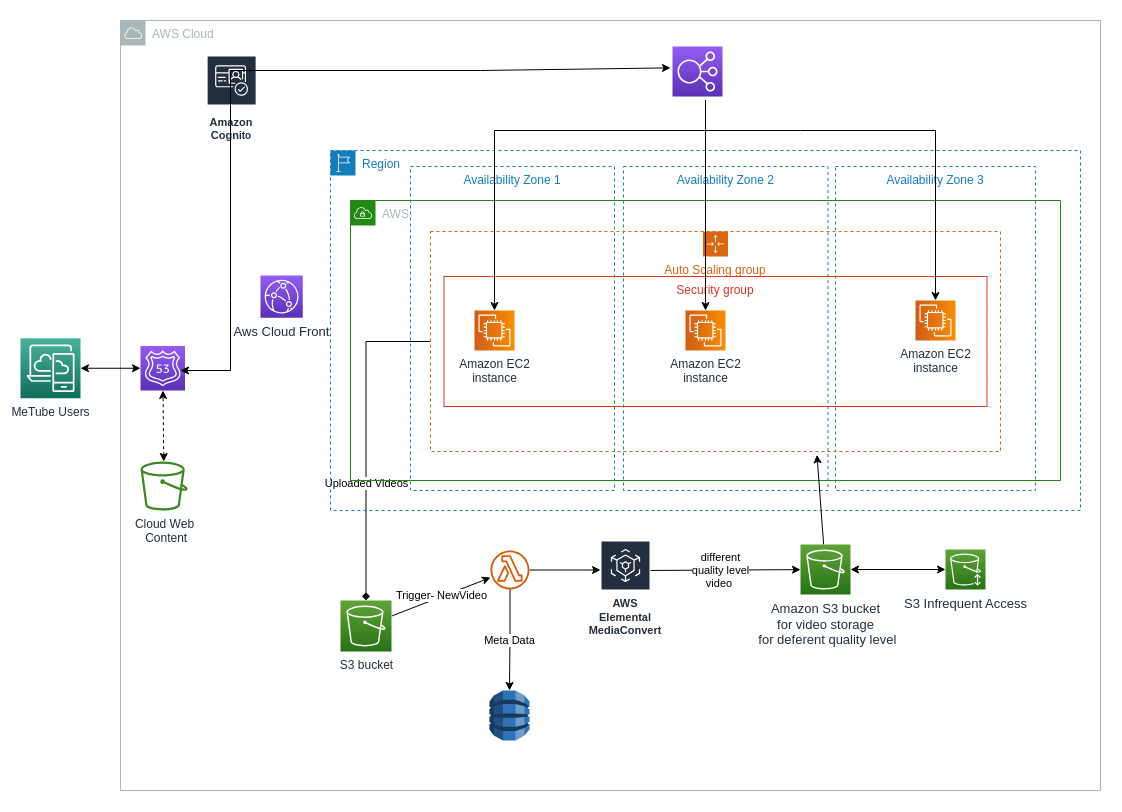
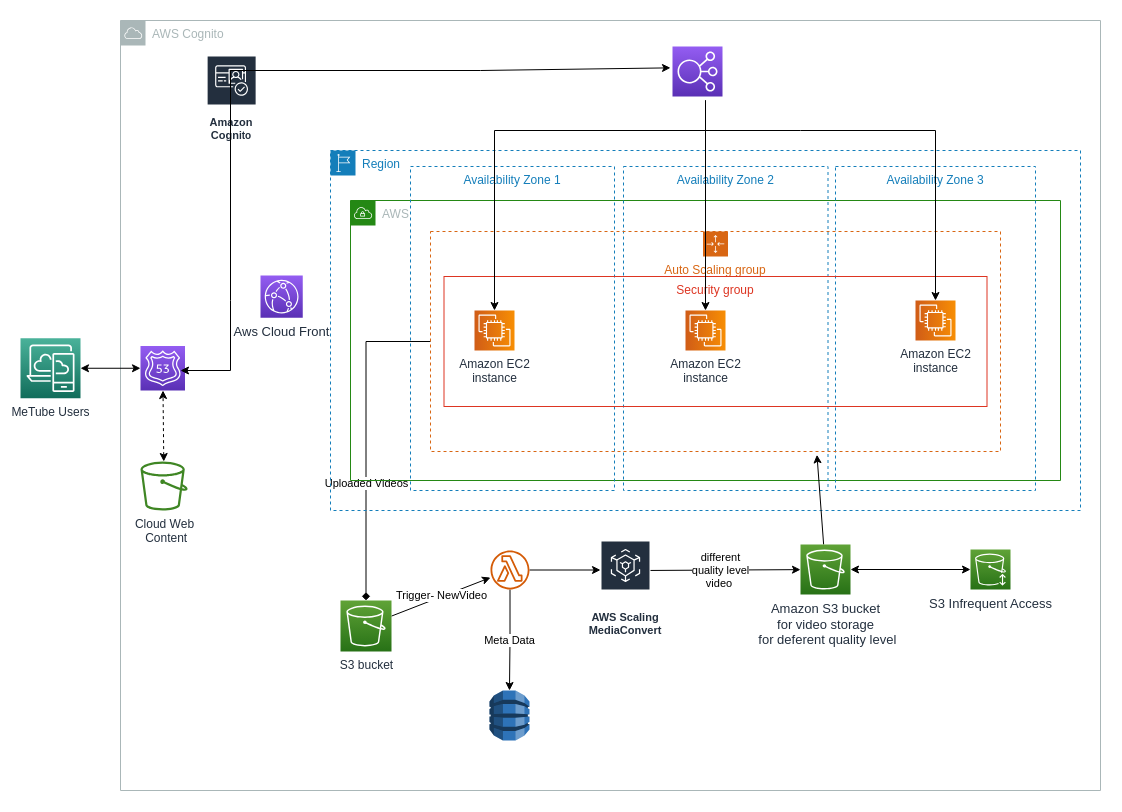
node "AWS Cloud": label "AWS Cloud" -> "AWS Cognito"
node "S3 Infrequent Access": moved (966, 570) -> (991, 570)
node "AWS Elemental MediaConvert": label "AWS Elemental MediaConvert" -> "AWS Scaling MediaConvert"
